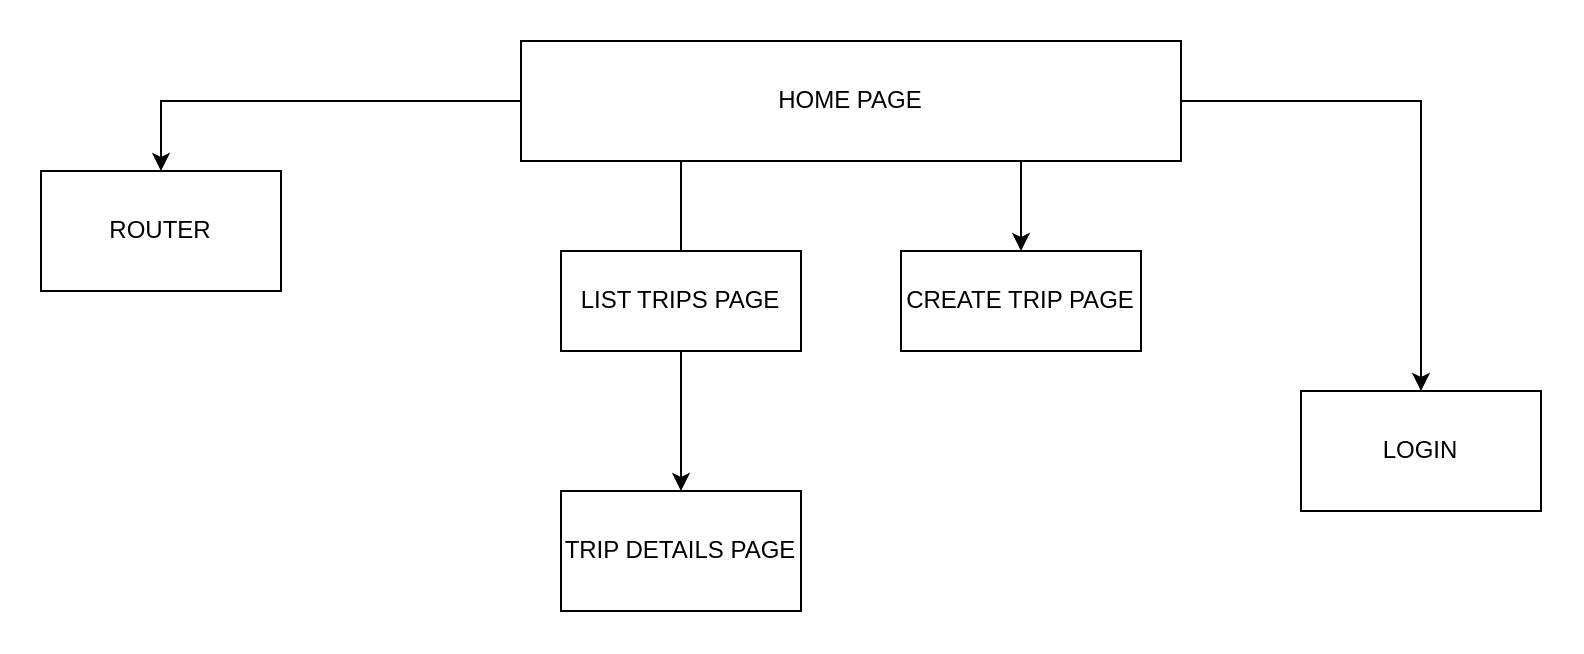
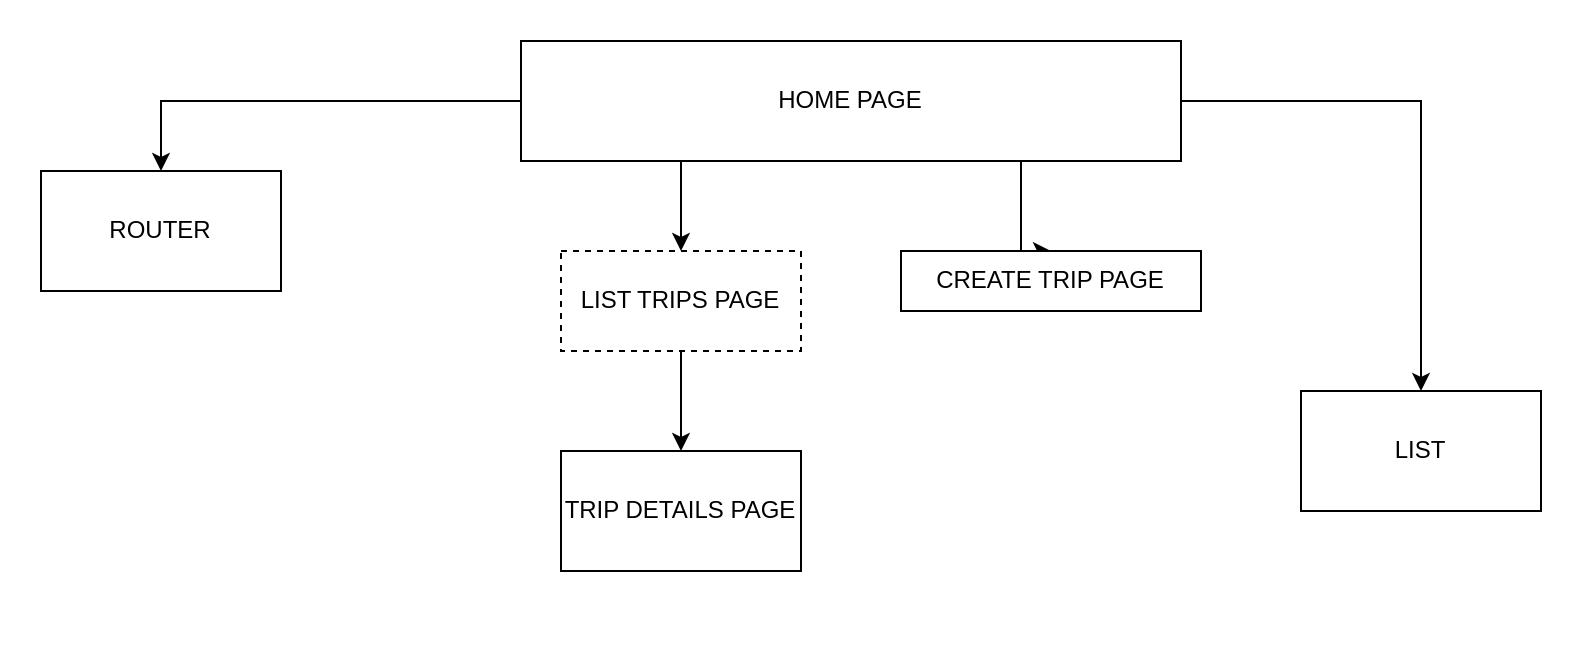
edge "HOME PAGE" -- "LIST TRIPS PAGE": arrowhead none -> classic
node "LIST TRIPS PAGE": style solid -> dashed
node "CREATE TRIP PAGE": size 240x100 -> 300x60
node "LOGIN": label "LOGIN" -> "LIST"
node "TRIP DETAILS PAGE": moved (681, 551) -> (681, 511)
